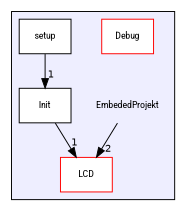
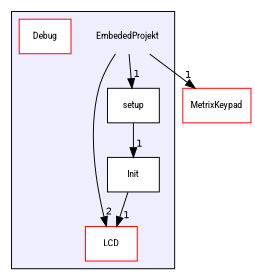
edge "EmbededProjekt" -> "setup": added
node "MetrixKeypad": added
